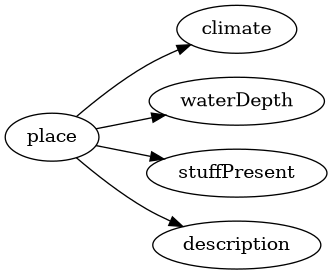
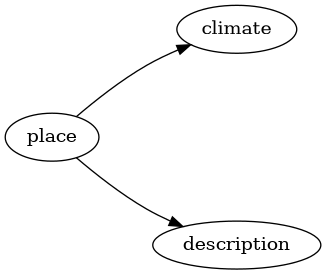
node "waterDepth": removed
node "stuffPresent": removed
